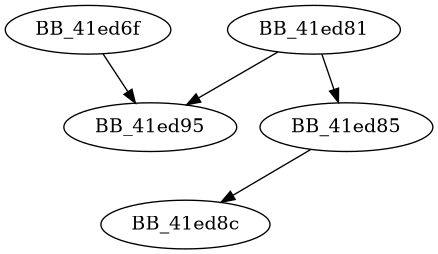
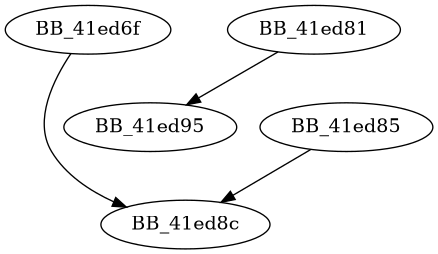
edge "BB_41ed81" -> "BB_41ed85": removed
edge "BB_41ed6f" -> "BB_41ed95": now "BB_41ed6f" -> "BB_41ed8c"
